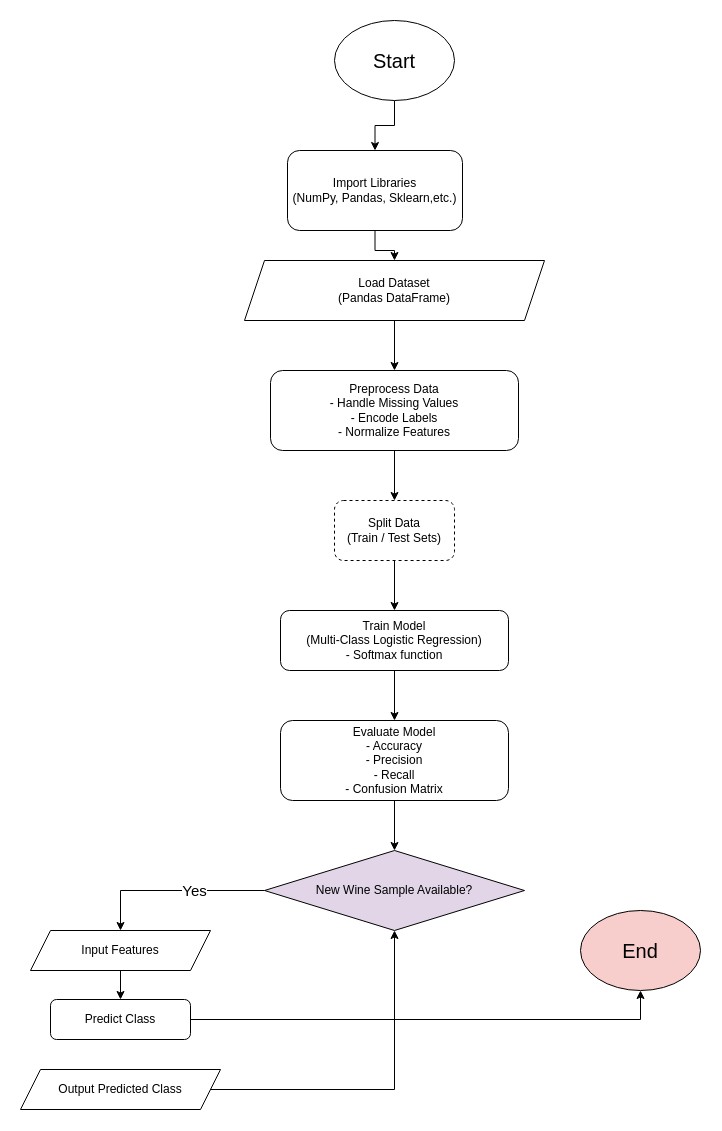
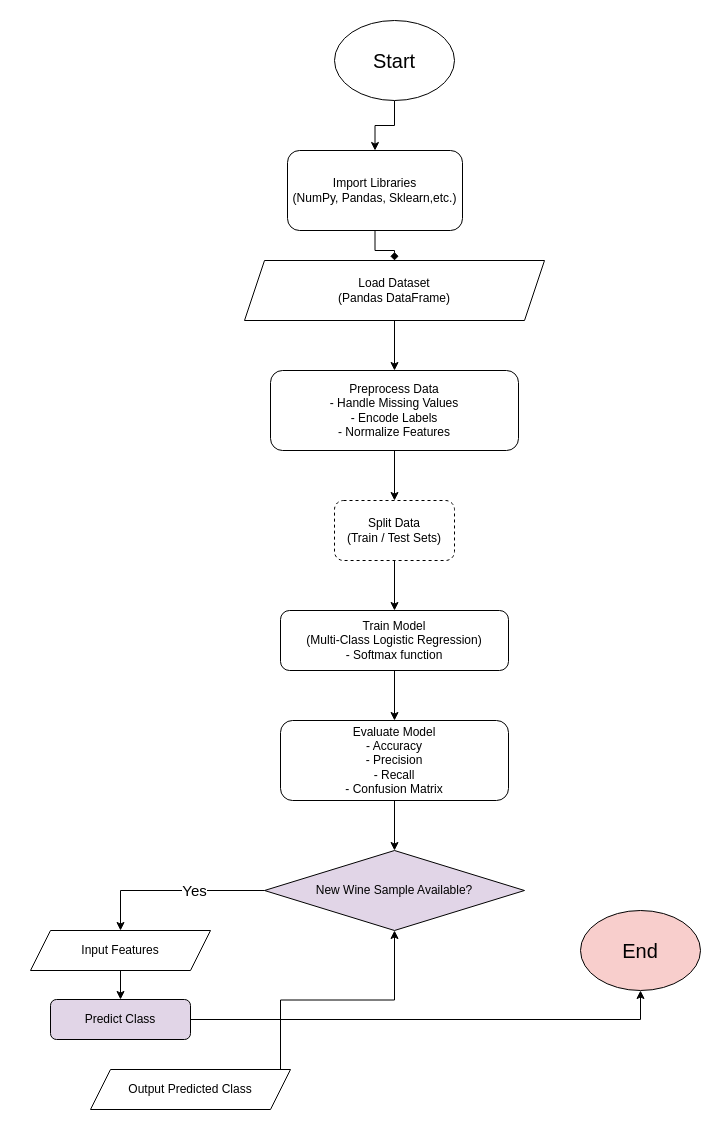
edge "Import Libraries (NumPy, Pandas, Sklearn,etc.)" -> "Load Dataset (Pandas DataFrame)": arrowhead classic -> diamond
node "Predict Class": fillcolor #ffffff -> #e1d5e7
node "Output Predicted Class": moved (121, 1090) -> (191, 1090)
